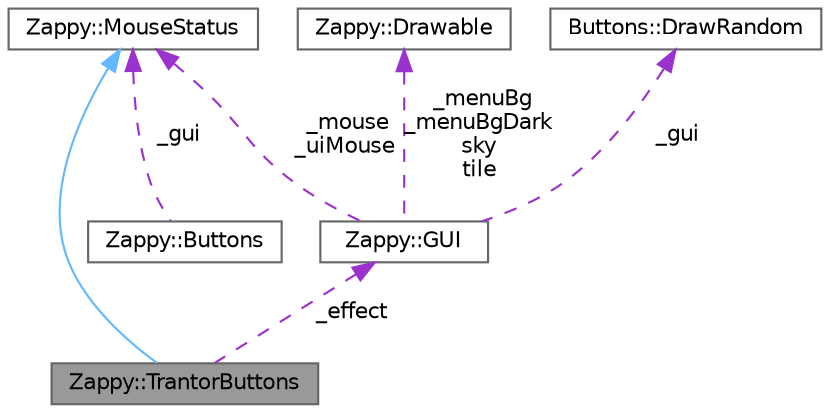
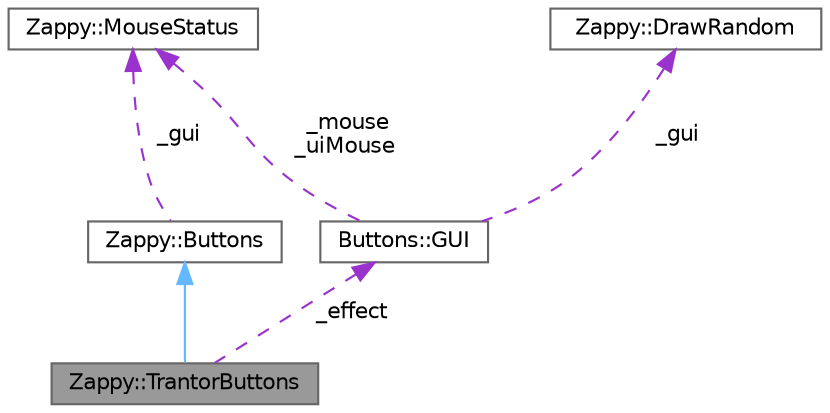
node "Zappy::Drawable": removed
node "Buttons::DrawRandom": label "Buttons::DrawRandom" -> "Zappy::DrawRandom"
edge "Zappy::TrantorButtons" -> "Zappy::MouseStatus": now "Zappy::TrantorButtons" -> "Zappy::Buttons"
node "Zappy::GUI": label "Zappy::GUI" -> "Buttons::GUI"
